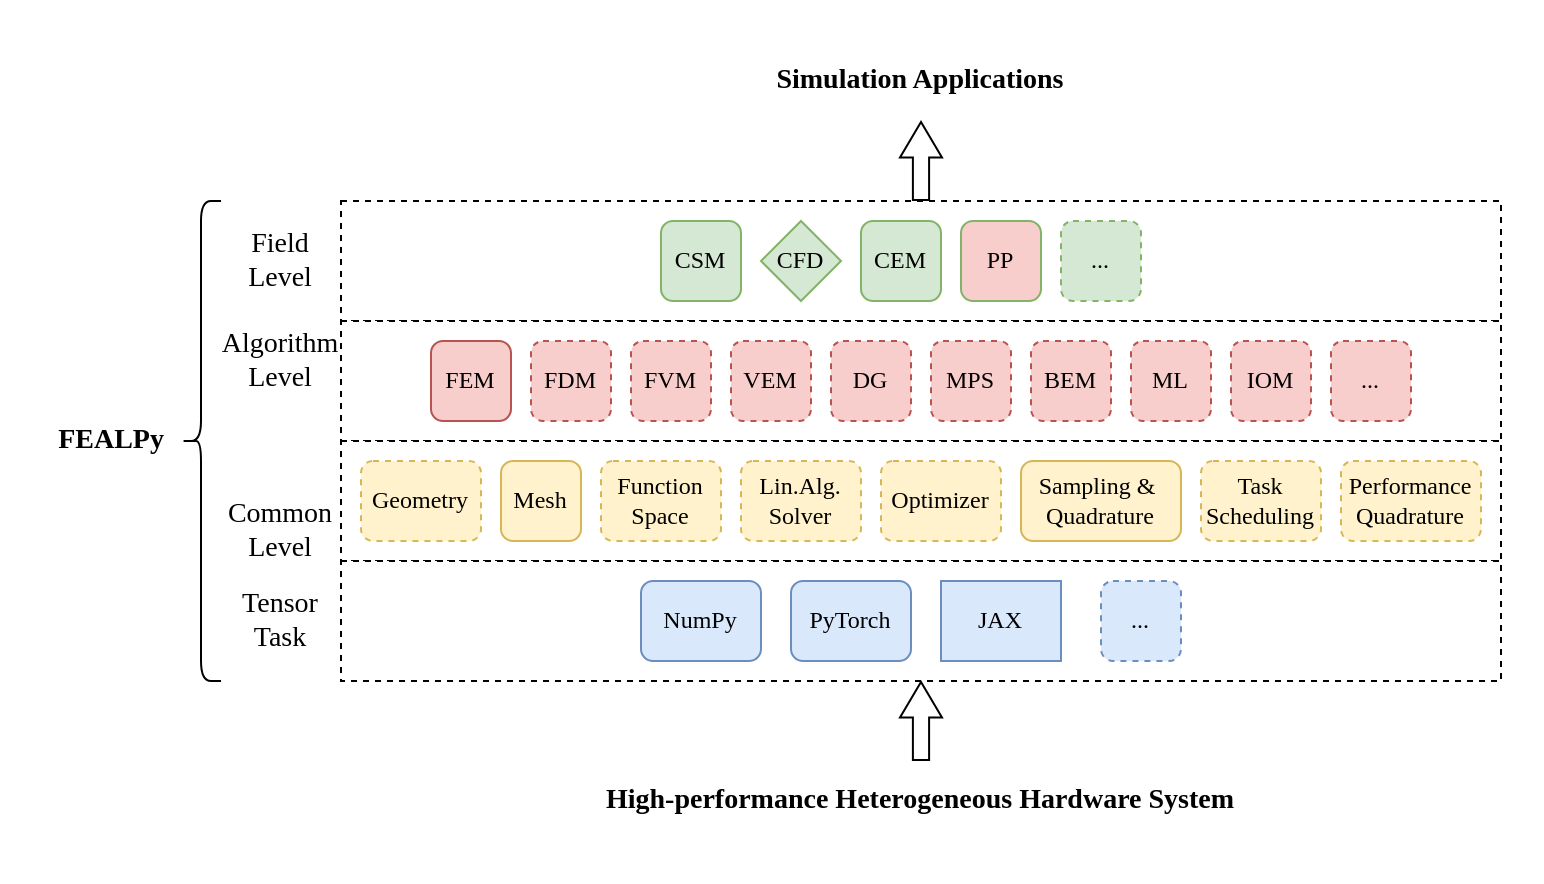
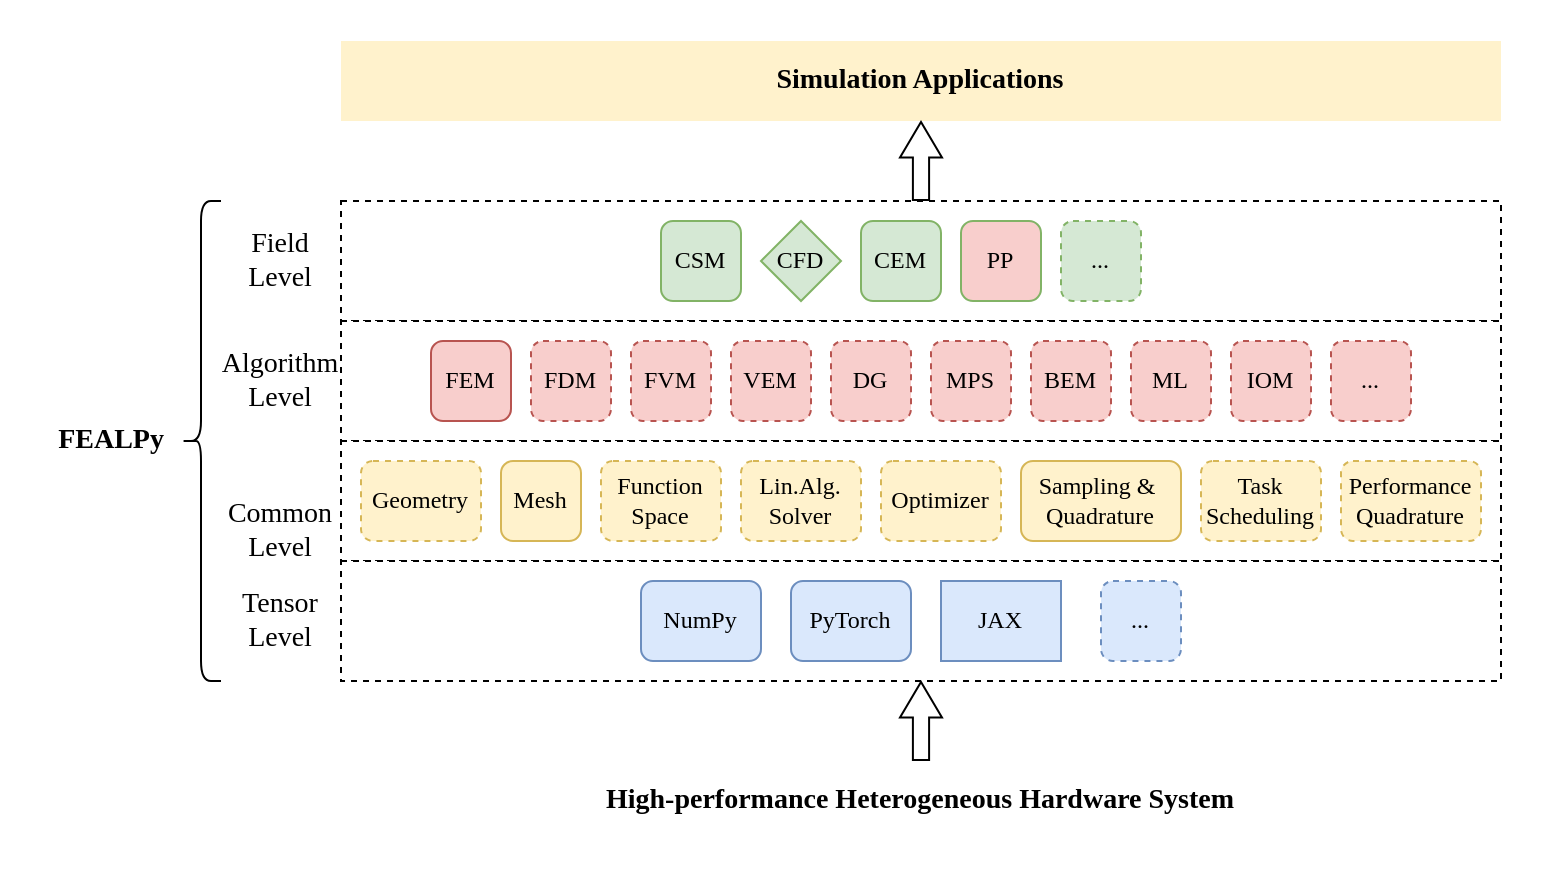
node "Simulation Applications": fillcolor #ffffff -> #fff2cc
node "Algorithm Level": moved (281, 361) -> (281, 381)
node "Tensor Task": label "Tensor Task" -> "Tensor Level"
